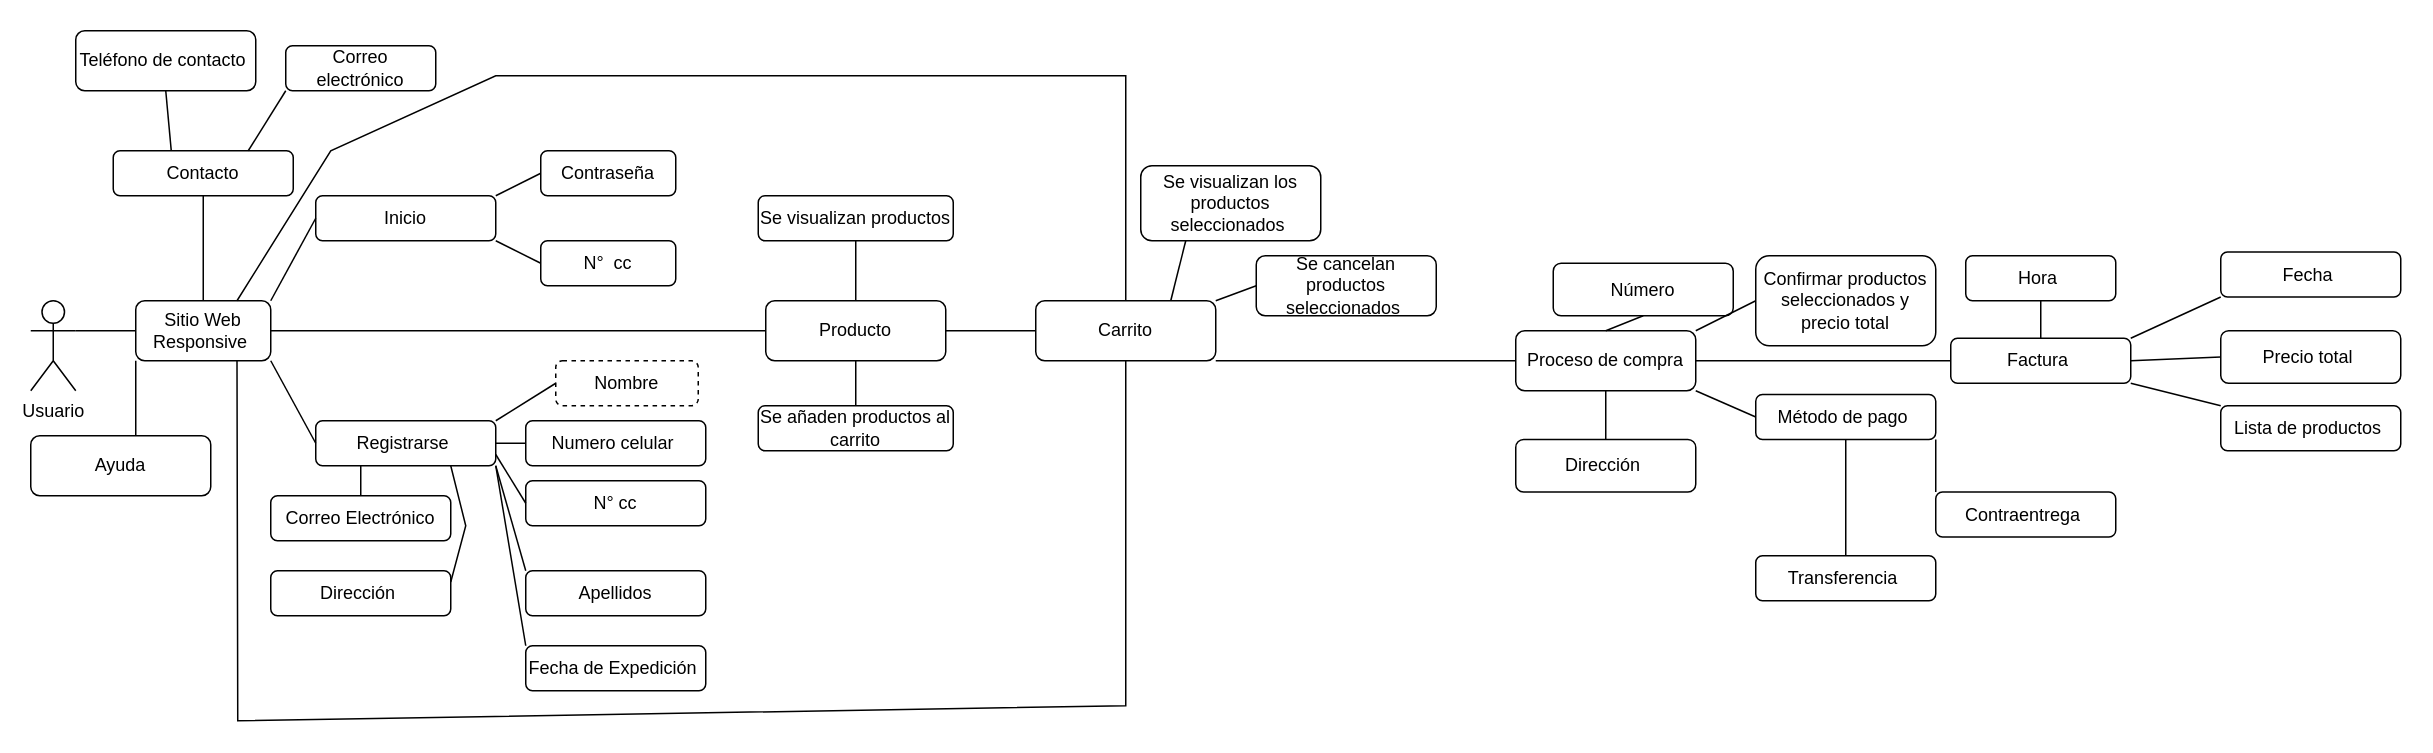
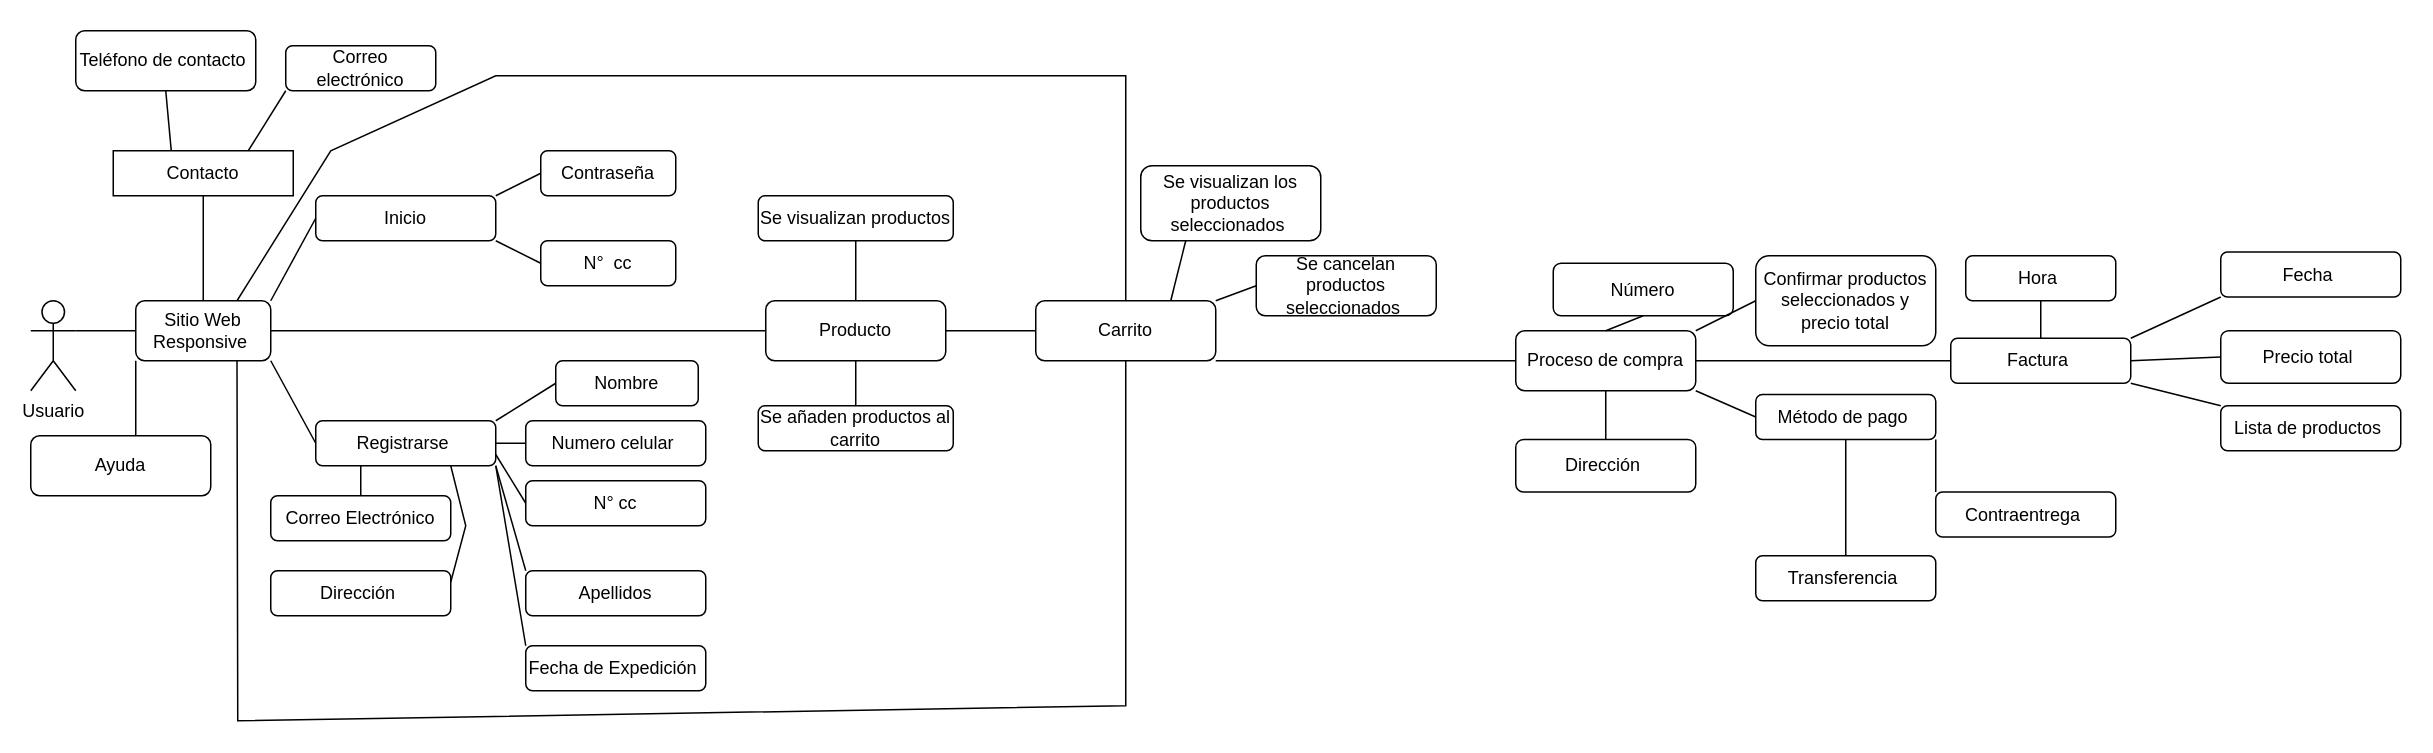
node "Contacto": shape rounded rectangle -> rectangle
node "Nombre": style dashed -> solid
